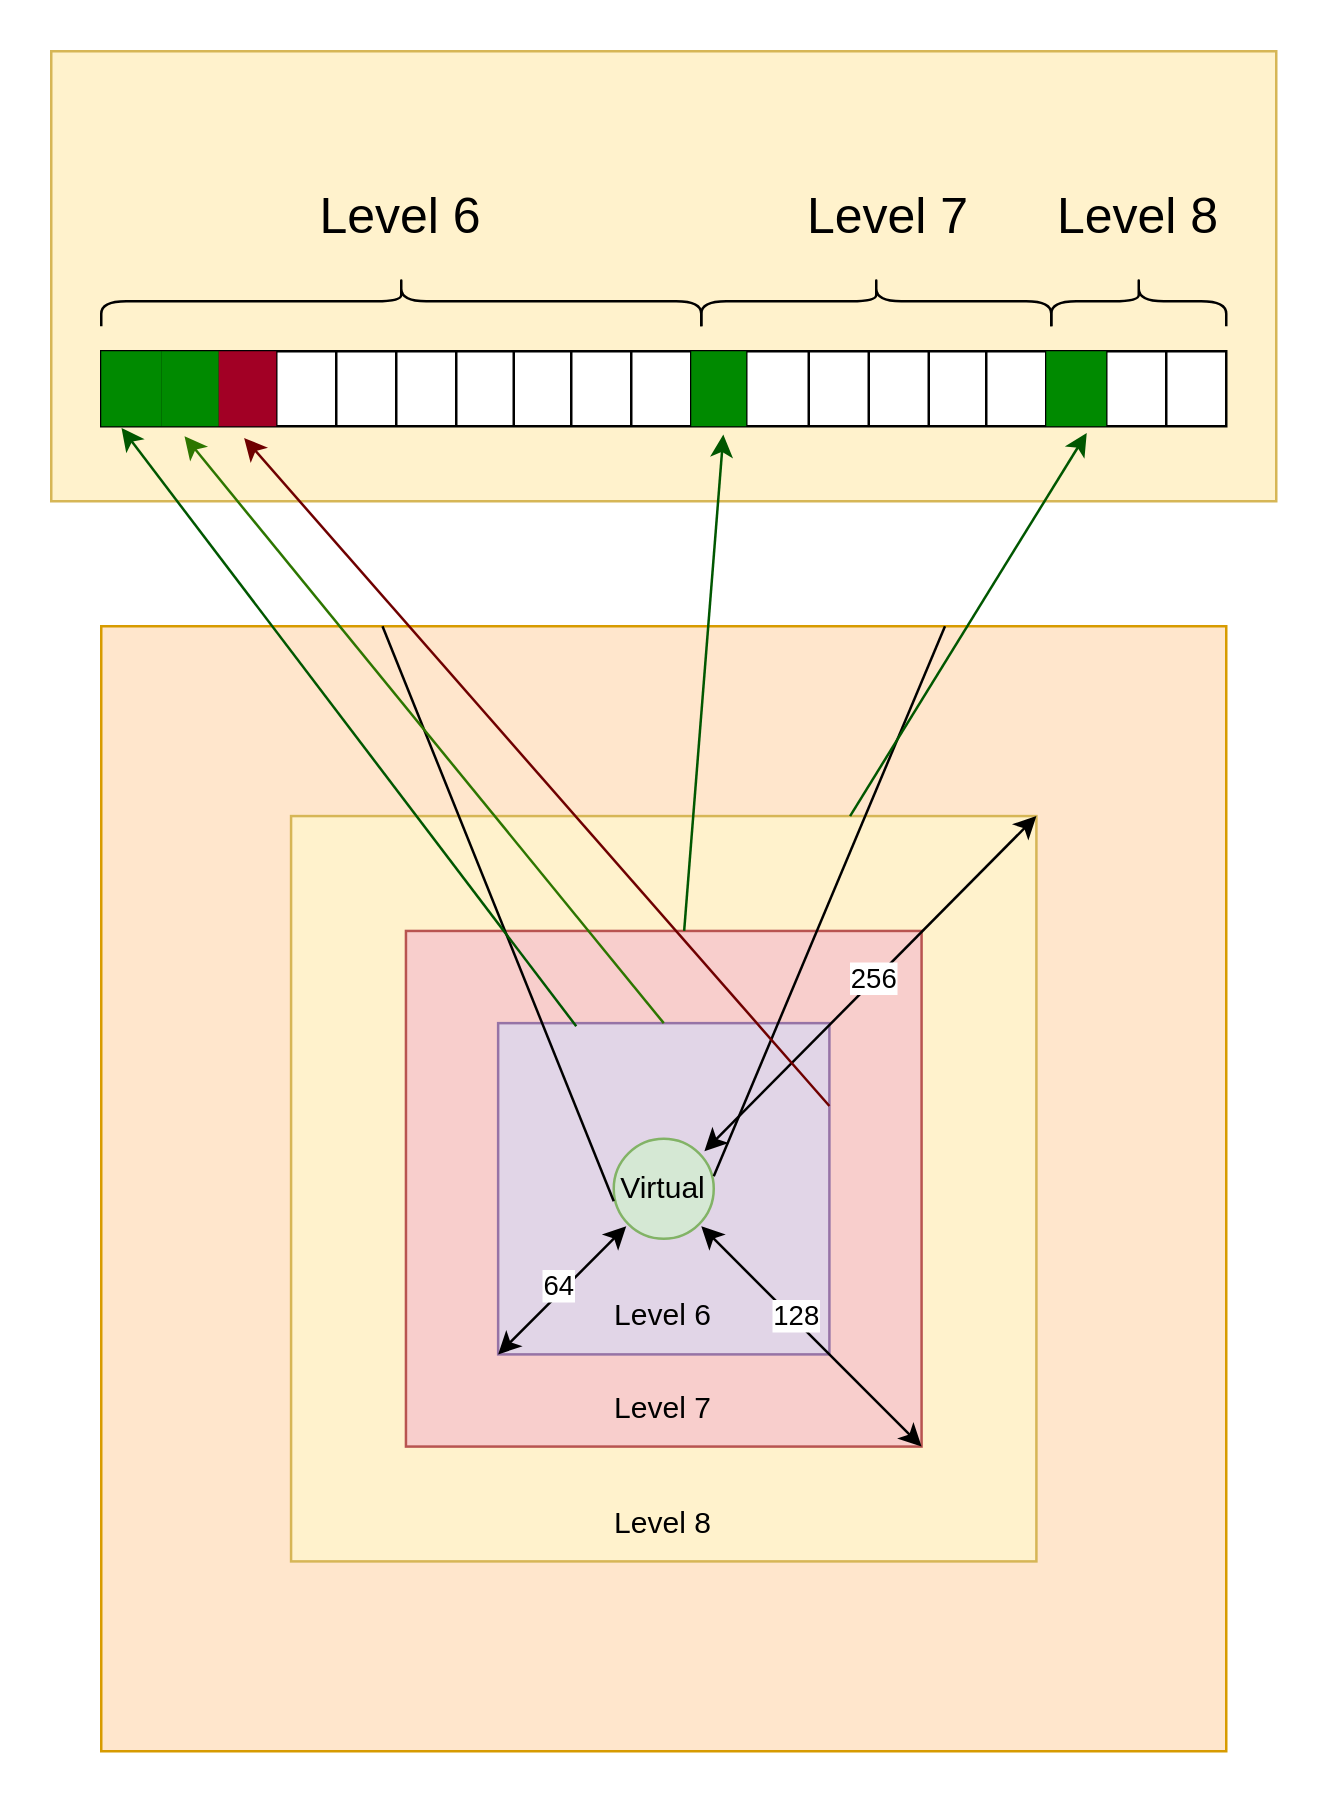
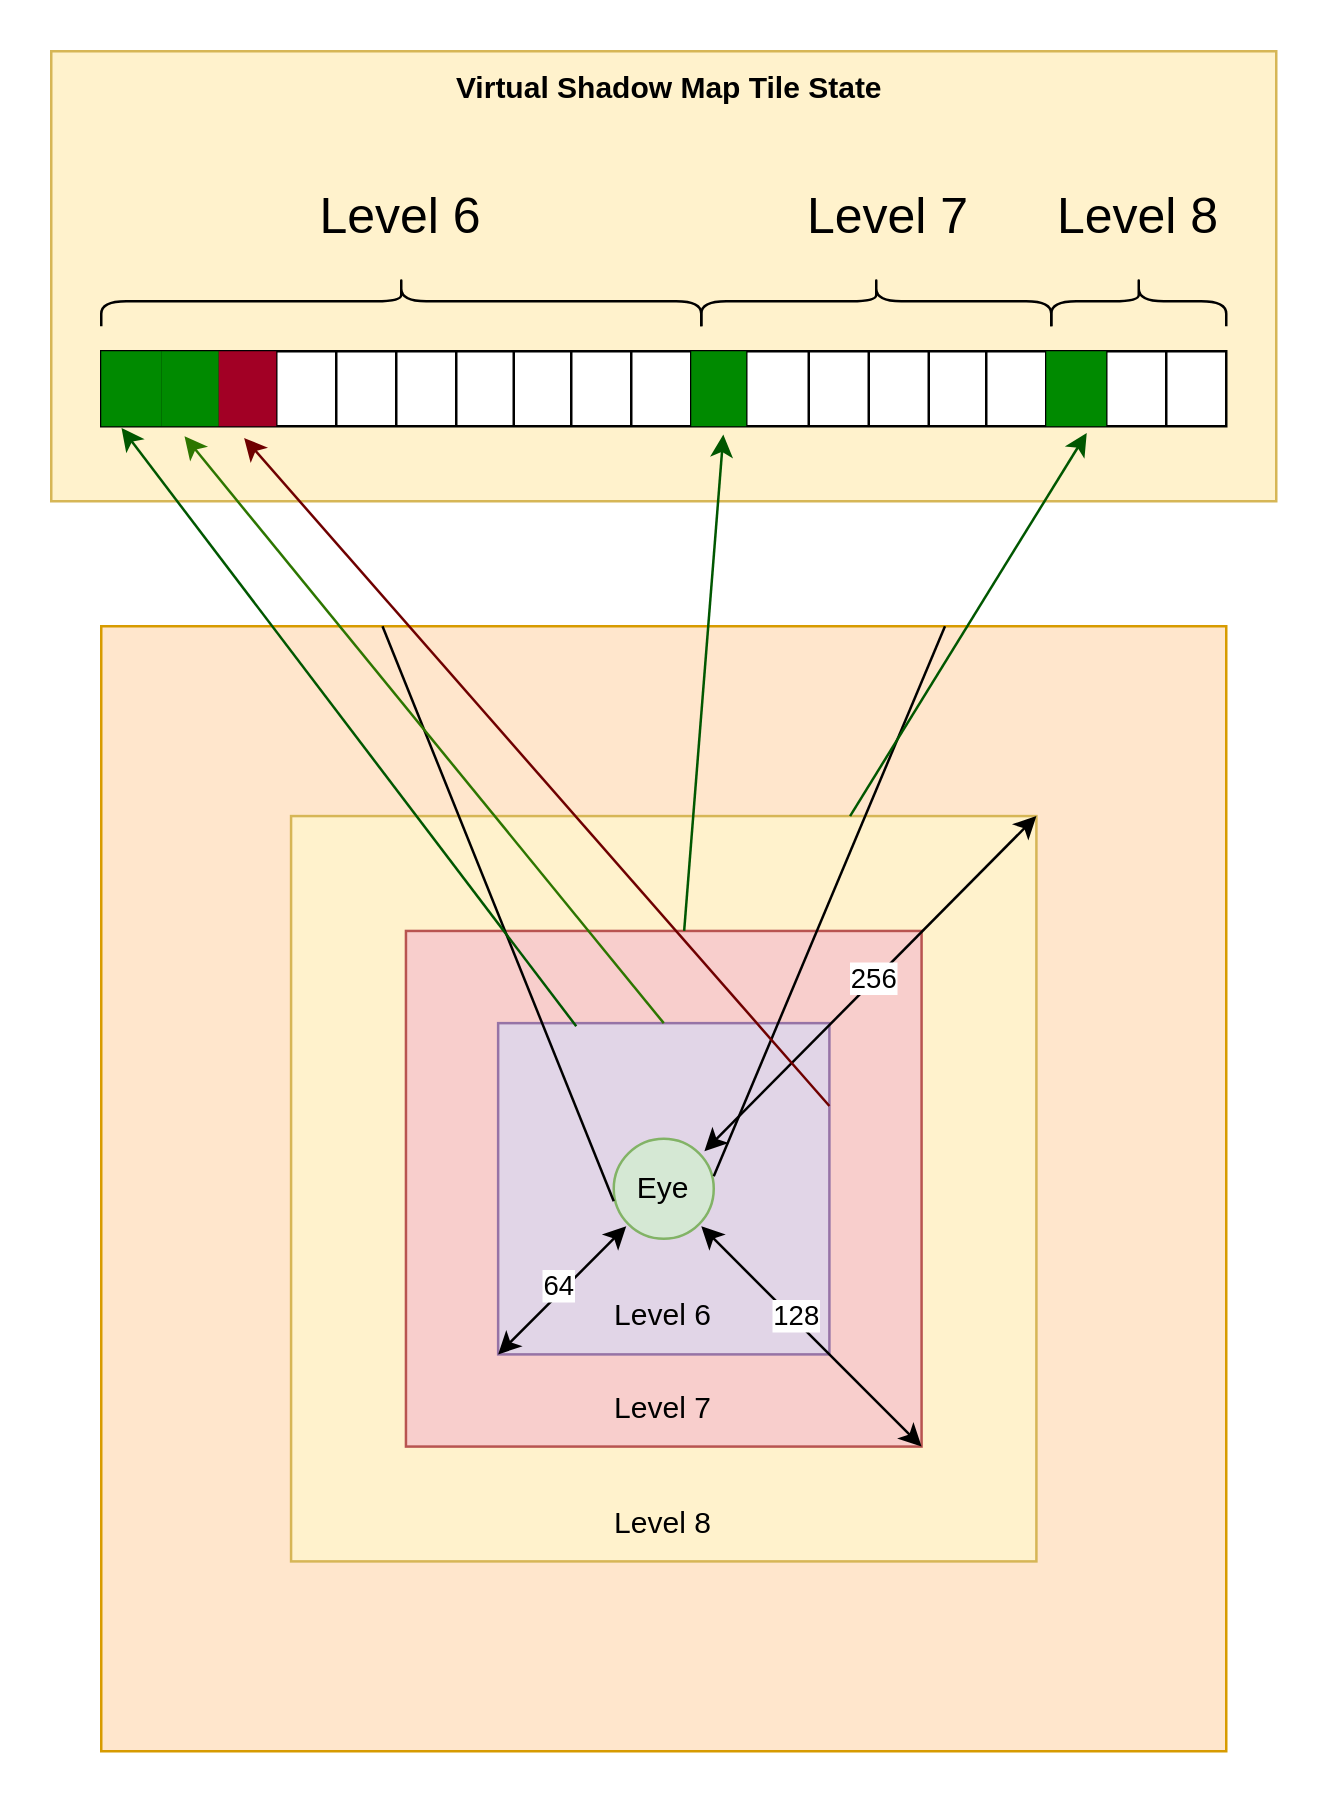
node "Virtual Shadow Map Tile State": added
node "Virtual": label "Virtual" -> "Eye"
